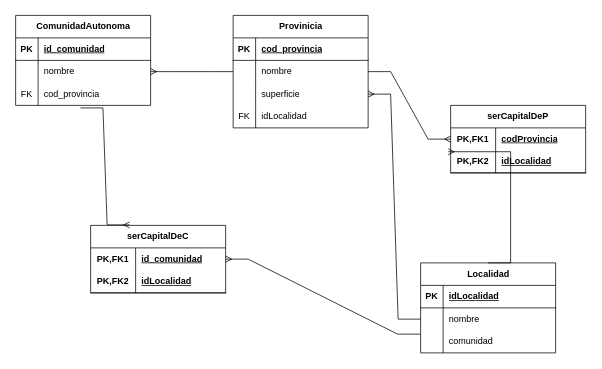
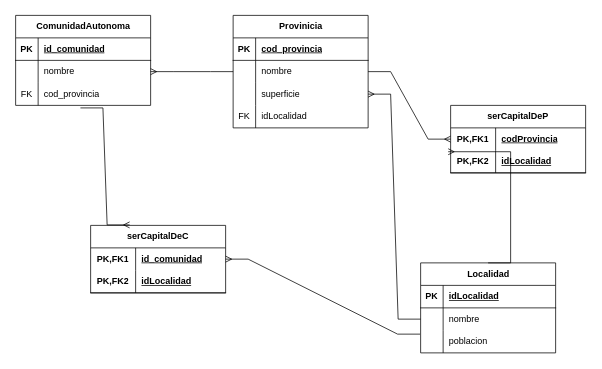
node "comunidad": label "comunidad" -> "poblacion"
